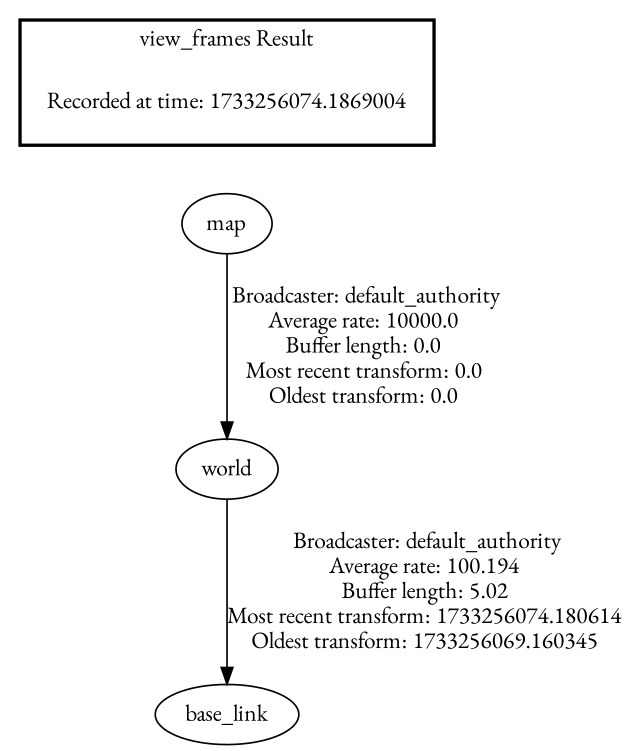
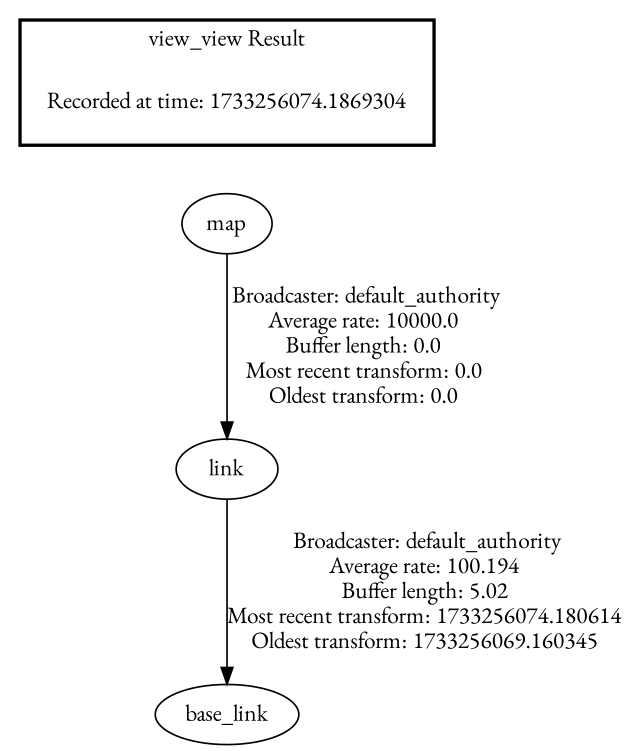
cluster "view_frames Result": label "view_frames Result" -> "view_view Result"
node "Recorded at time: 1733256074.1869004": label "Recorded at time: 1733256074.1869004" -> "Recorded at time: 1733256074.1869304"
node "world": label "world" -> "link"
